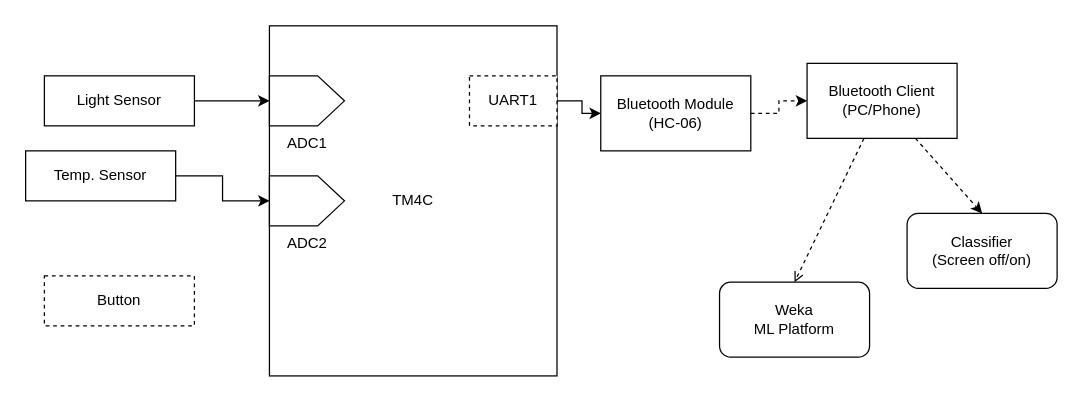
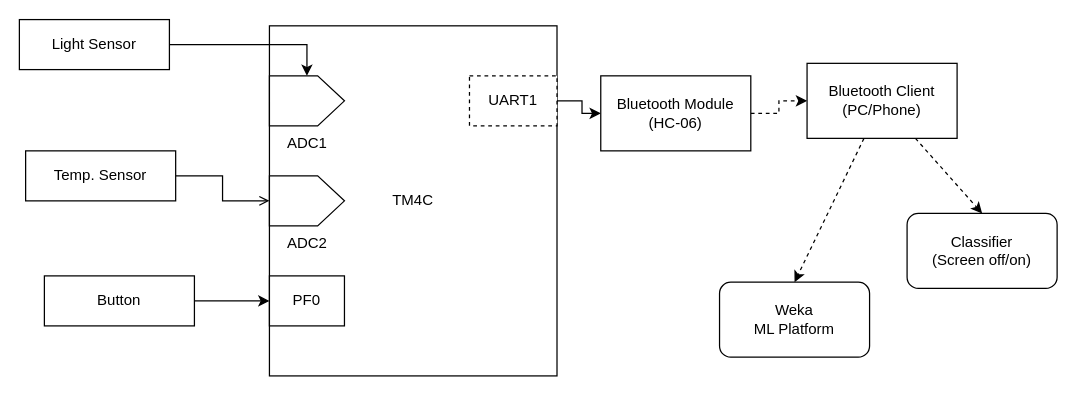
node "Light Sensor": moved (119, 101) -> (94, 44)
edge "Temp. Sensor" -> "ADC2": arrowhead classic -> open
edge "Bluetooth Client (PC/Phone)" -> "Weka ML Platform": arrowhead open -> classic
node "Button": style dashed -> solid
edge "Button" -> "PF0": added
node "PF0": added
